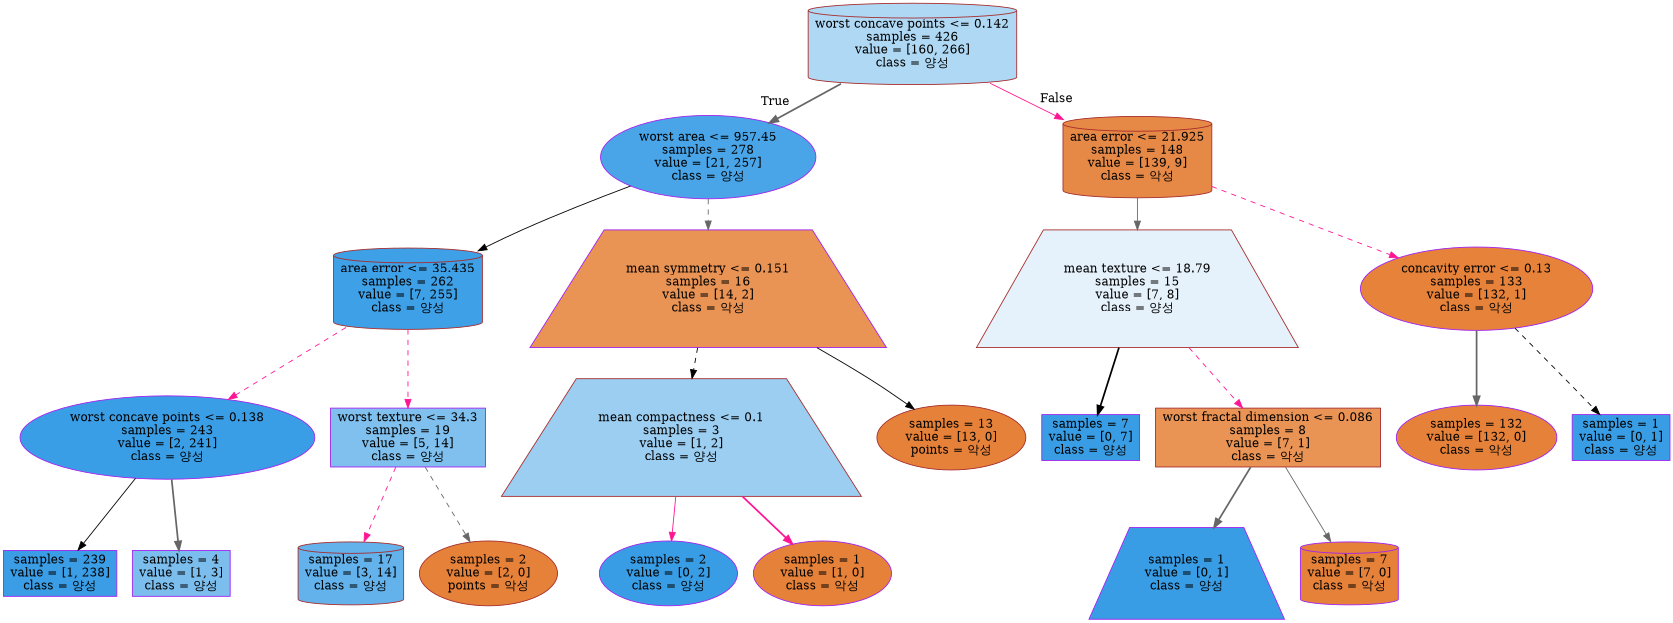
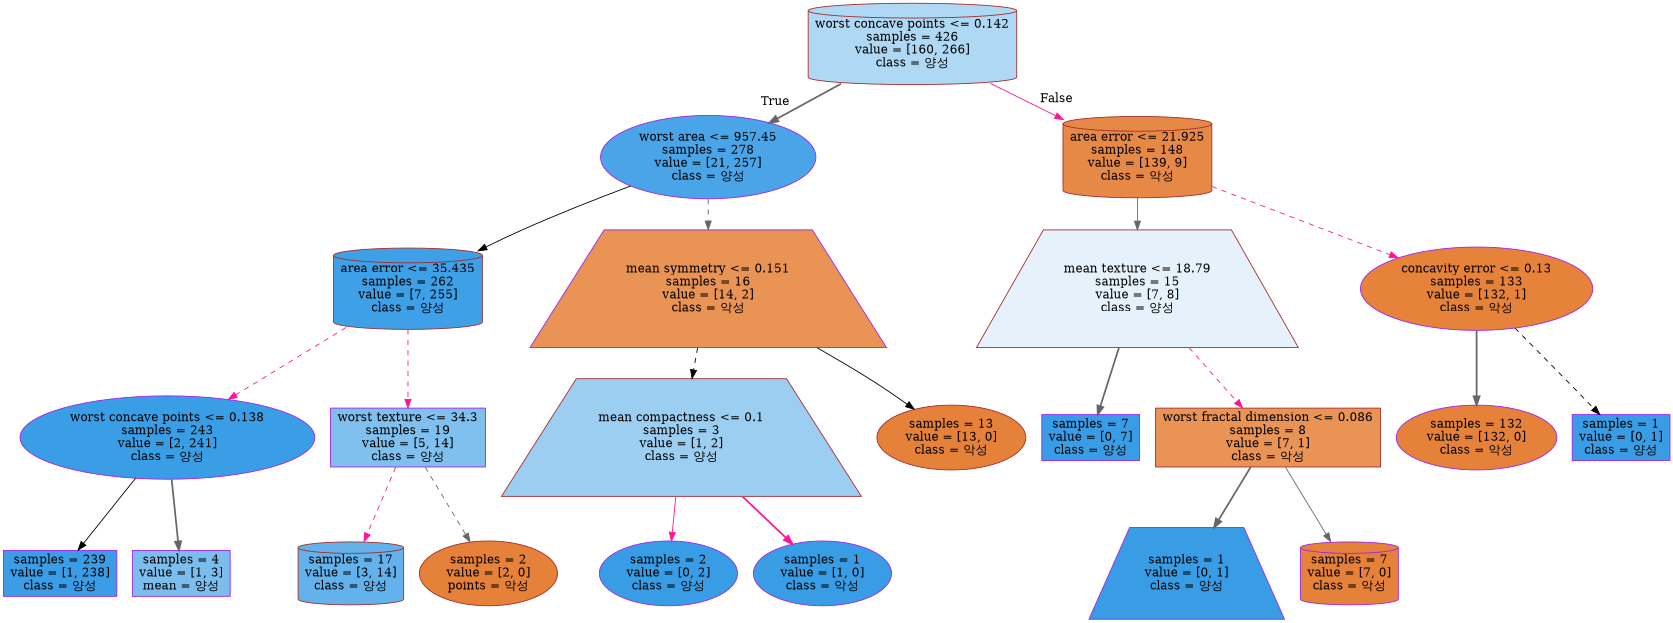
edge "mean texture <= 18.79 samples = 15 value = [7, 8] class = 양성" -> "samples = 7 value = [0, 7] class = 양성": color black -> gray40
node "samples = 13 value = [13, 0] points = 악성": label "samples = 13 value = [13, 0] points = 악성" -> "samples = 13 value = [13, 0] class = 악성"
node "samples = 4 value = [1, 3] class = 양성": label "samples = 4 value = [1, 3] class = 양성" -> "samples = 4 value = [1, 3] mean = 양성"
node "samples = 1 value = [1, 0] class = 악성": fillcolor #e58139ff -> #399de5ff
